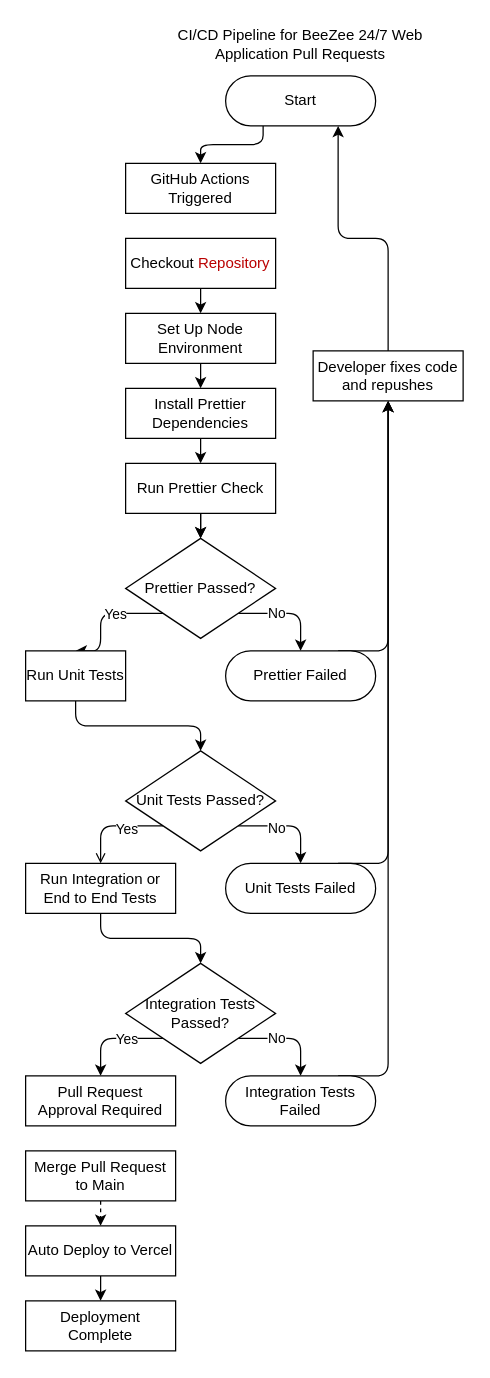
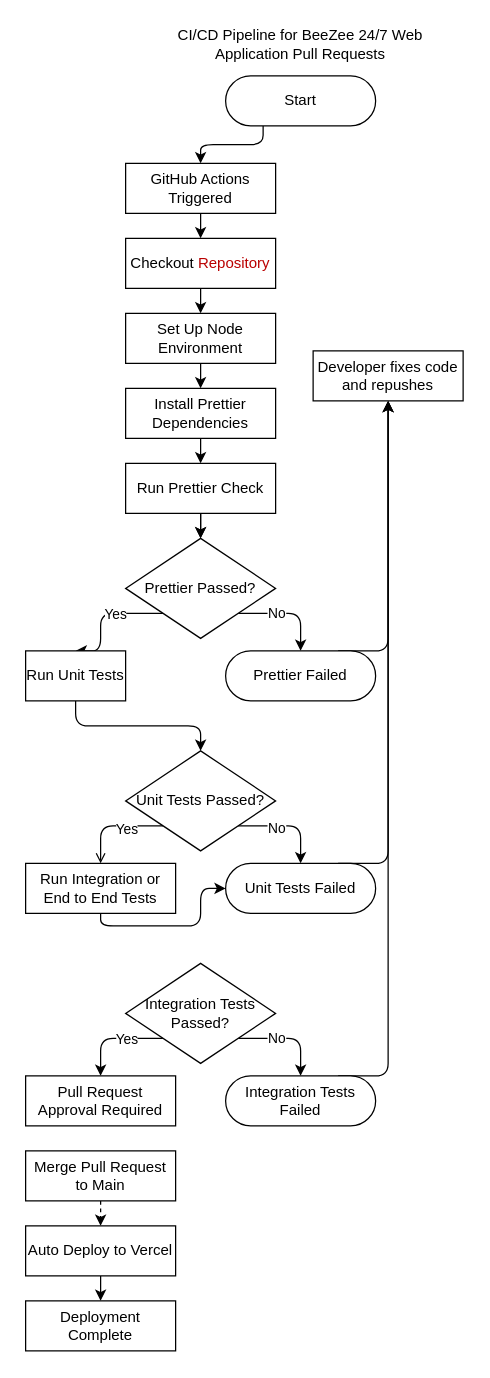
edge "GitHub Actions Triggered" -> "Checkout Repository": added
edge "Developer fixes code and repushes" -> "Start": removed
edge "Run Integration or End to End Tests" -> "Integration Tests Passed?": now "Run Integration or End to End Tests" -> "Unit Tests Failed"
